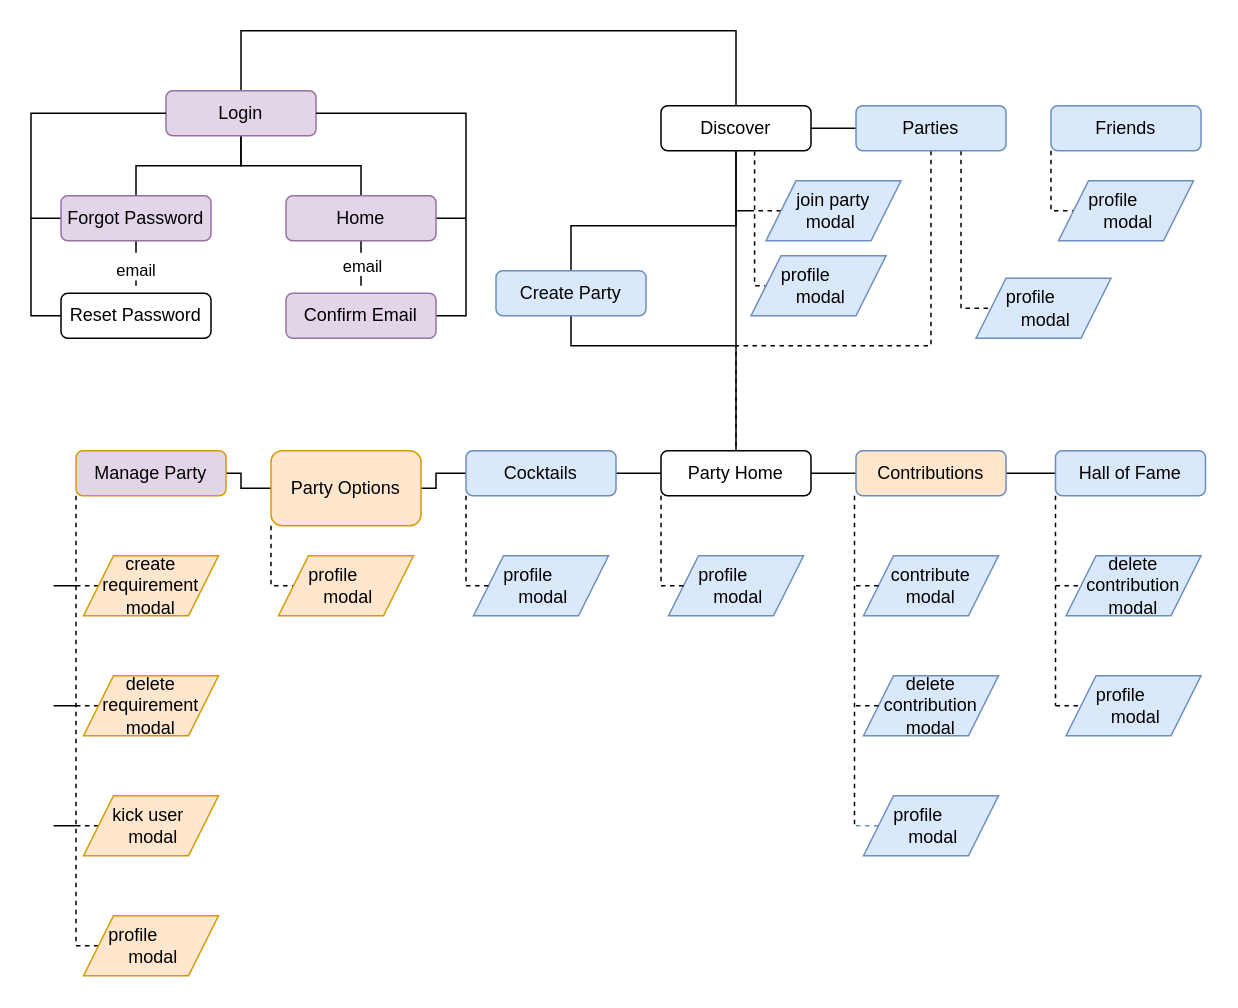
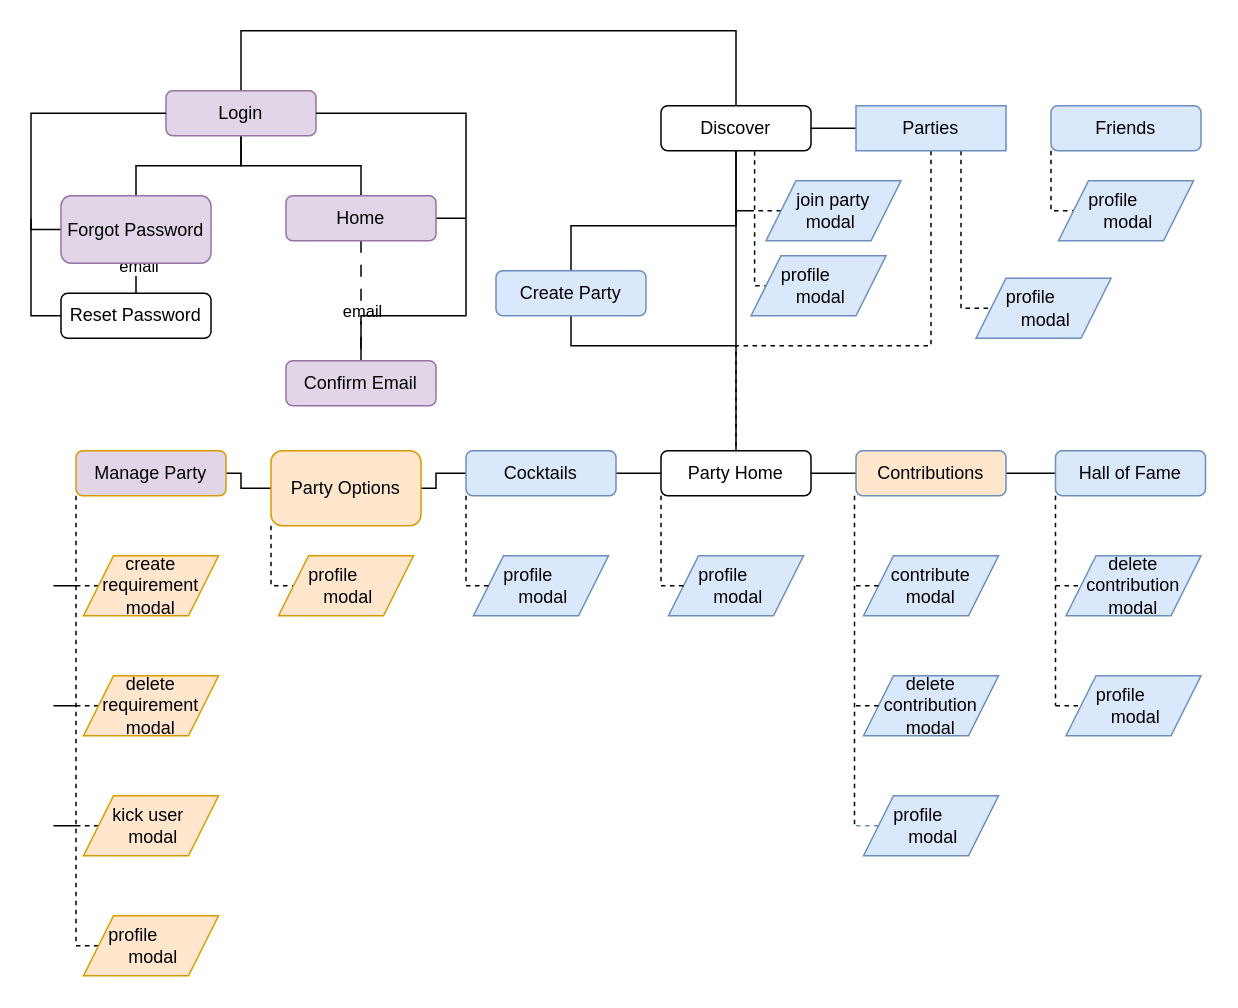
node "Parties": shape rounded rectangle -> rectangle
node "Forgot Password": size 150x45 -> 150x68
node "Confirm Email": moved (361, 316) -> (361, 383)
